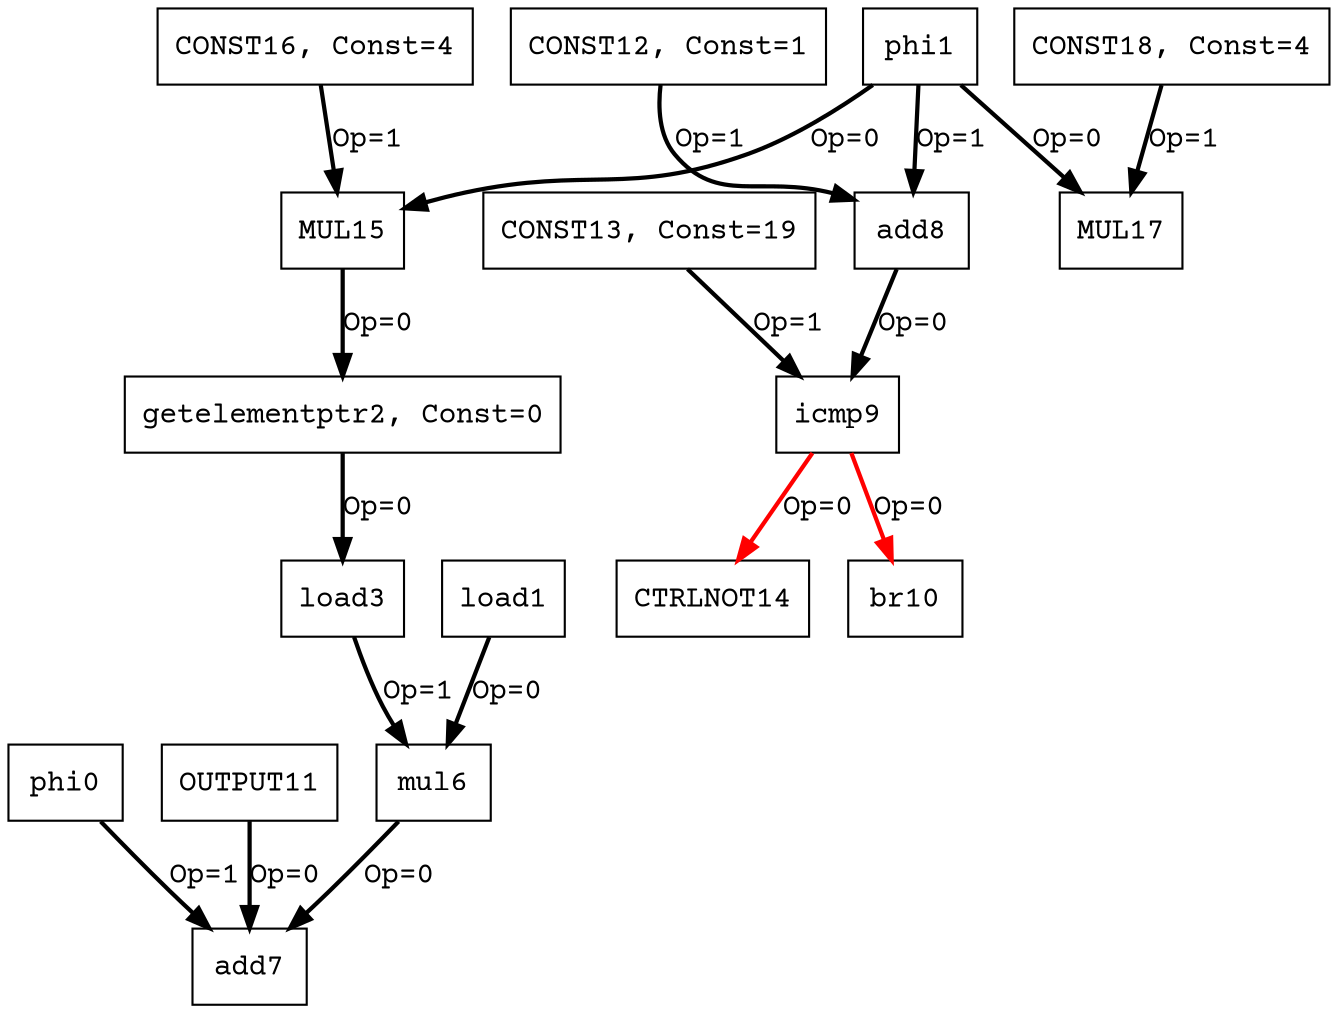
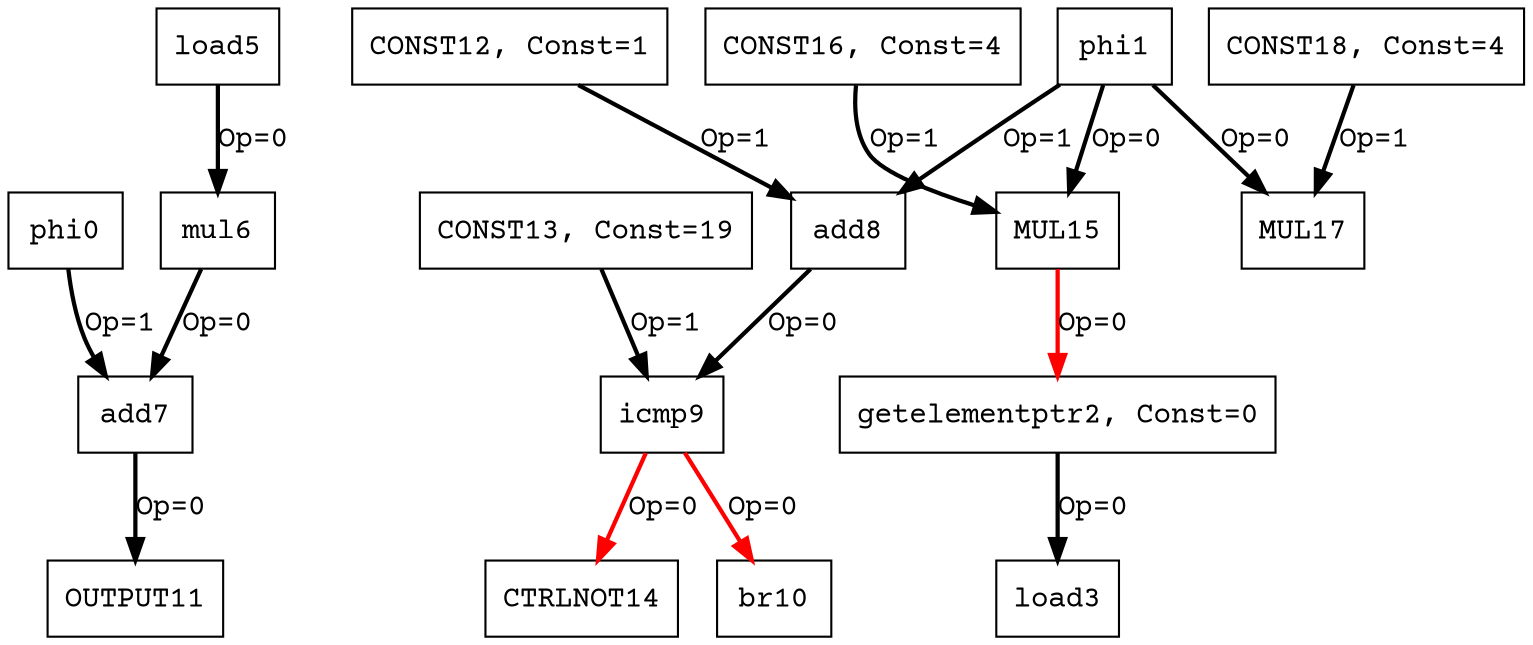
edge "MUL15" -> "getelementptr2, Const=0": color black -> red
node "load1": label "load1" -> "load5"
edge "load3" -> "mul6": removed, label "Op=1"
edge "OUTPUT11" -> "add7": reversed
